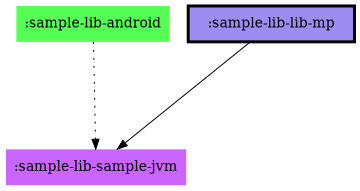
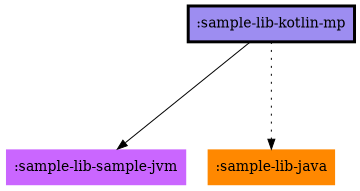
node ":sample-lib-android": removed
node ":sample-lib-lib-mp": label ":sample-lib-lib-mp" -> ":sample-lib-kotlin-mp"
node ":sample-lib-java": added
